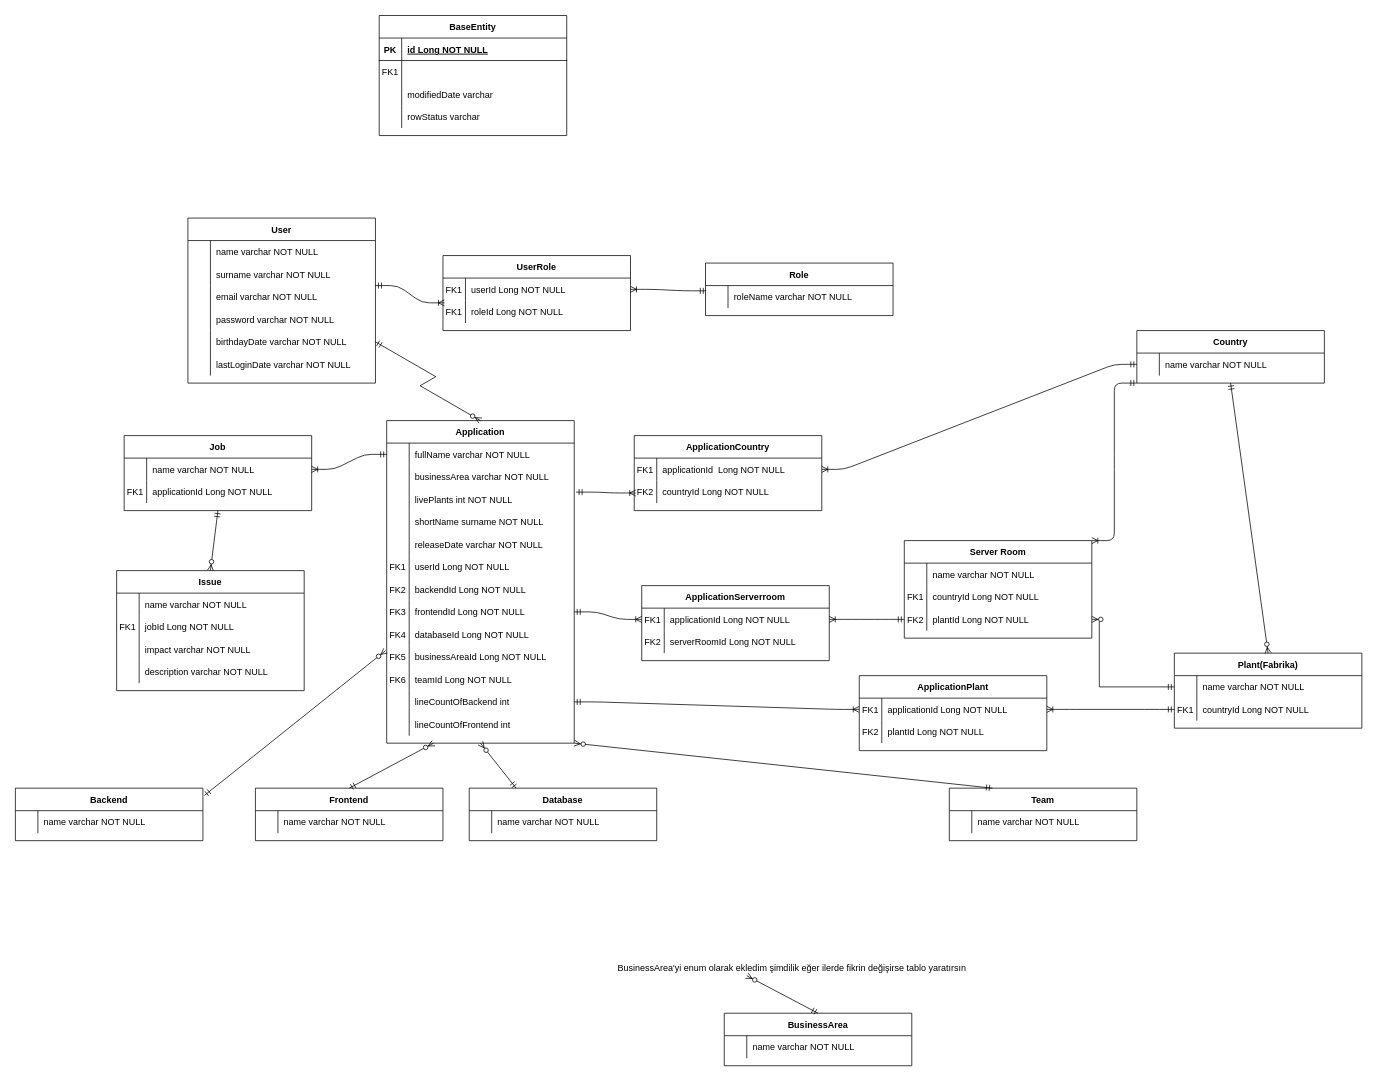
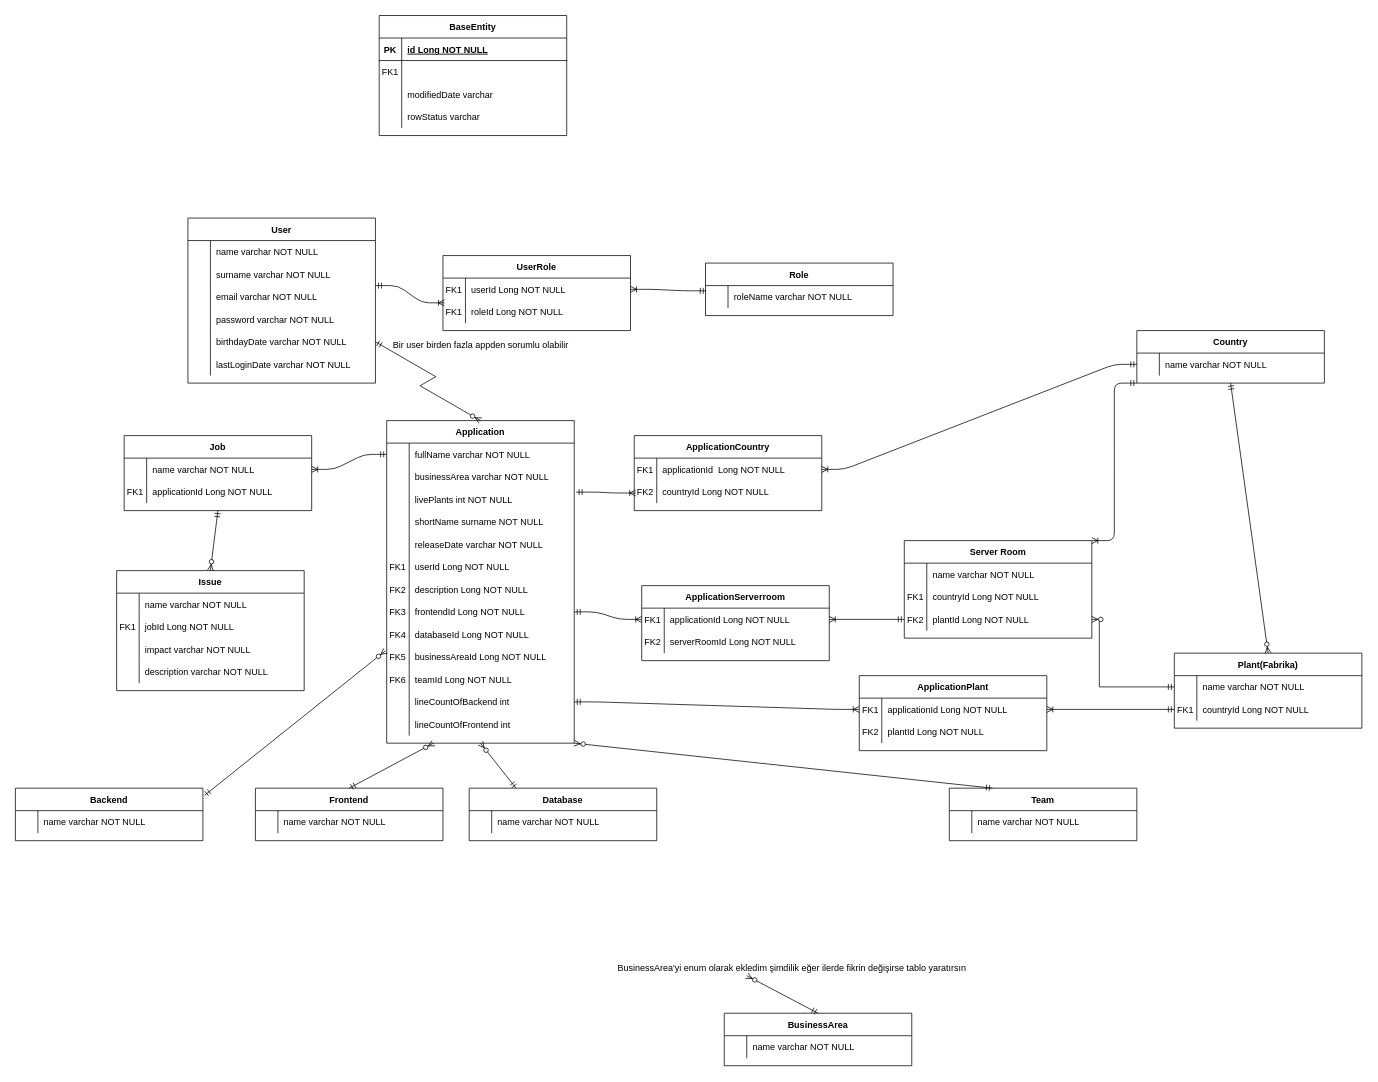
node "Bir user birden fazla appden sorumlu olabilir": added
node "backendId Long NOT NULL": label "backendId Long NOT NULL" -> "description Long NOT NULL"
